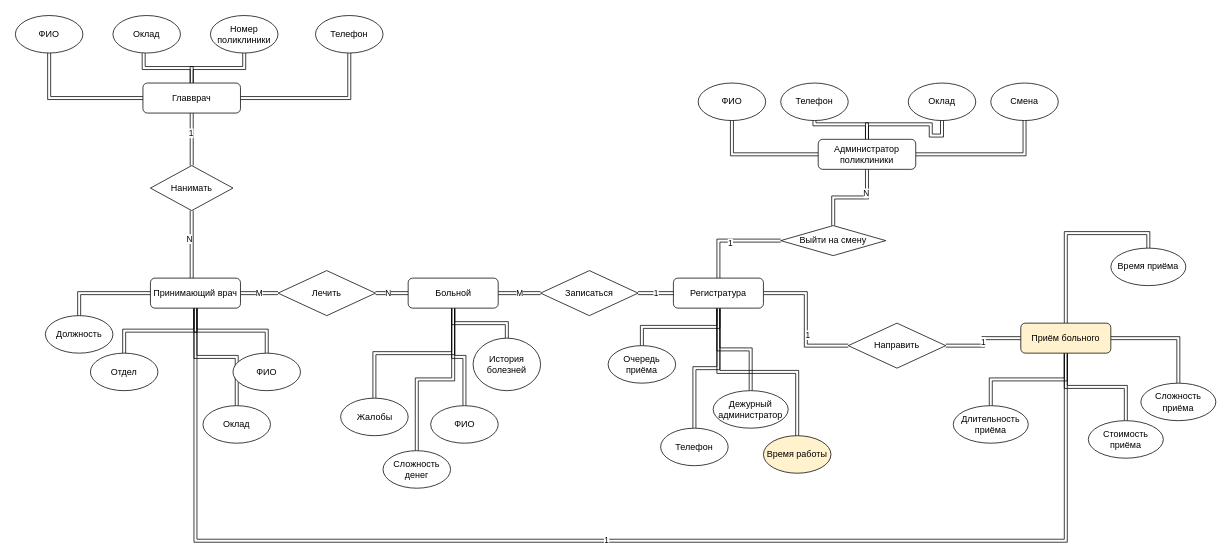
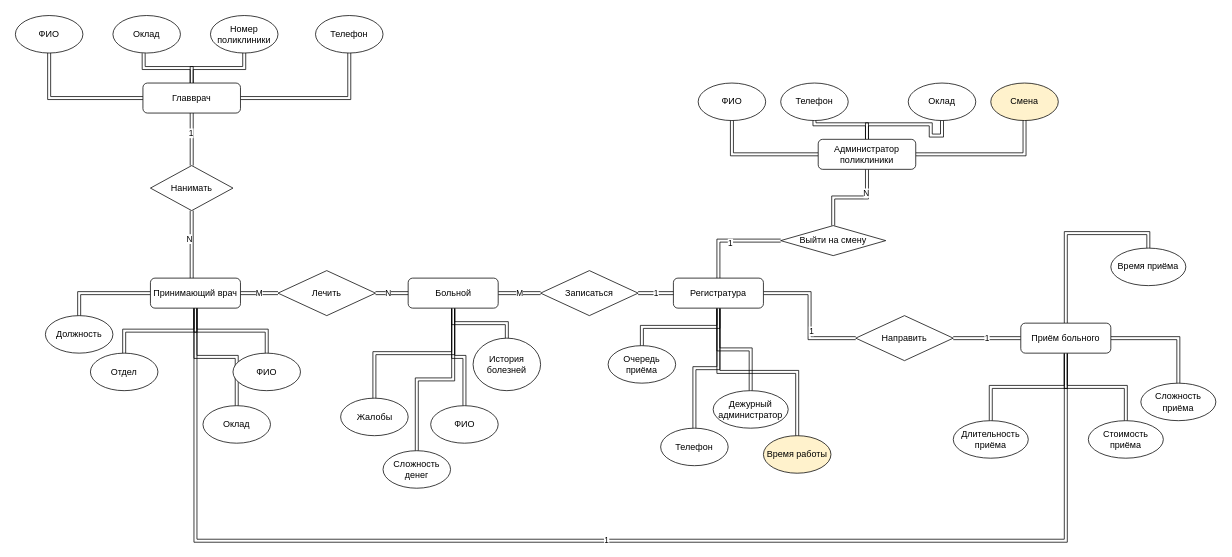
node "Смена": fillcolor #ffffff -> #fff2cc
node "Приём больного": fillcolor #fff2cc -> #ffffff
node "Направить": moved (897, 345) -> (904, 338)
node "Длительность приёма": moved (990, 424) -> (990, 439)
